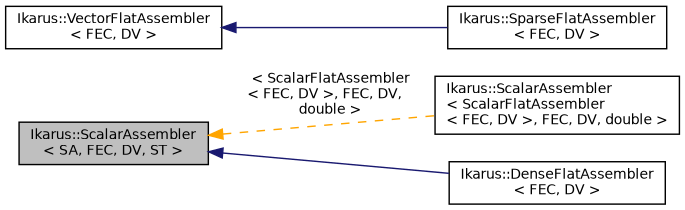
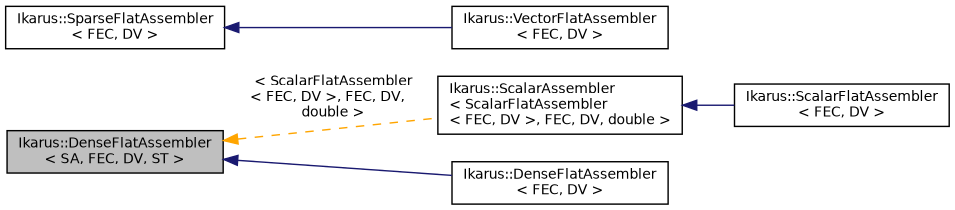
edge "Ikarus::SparseFlatAssembler < FEC, DV >" -> "Ikarus::VectorFlatAssembler < FEC, DV >": reversed
node "Ikarus::ScalarFlatAssembler < FEC, DV >": added
node "Ikarus::ScalarAssembler < SA, FEC, DV, ST >": label "Ikarus::ScalarAssembler < SA, FEC, DV, ST >" -> "Ikarus::DenseFlatAssembler < SA, FEC, DV, ST >"
